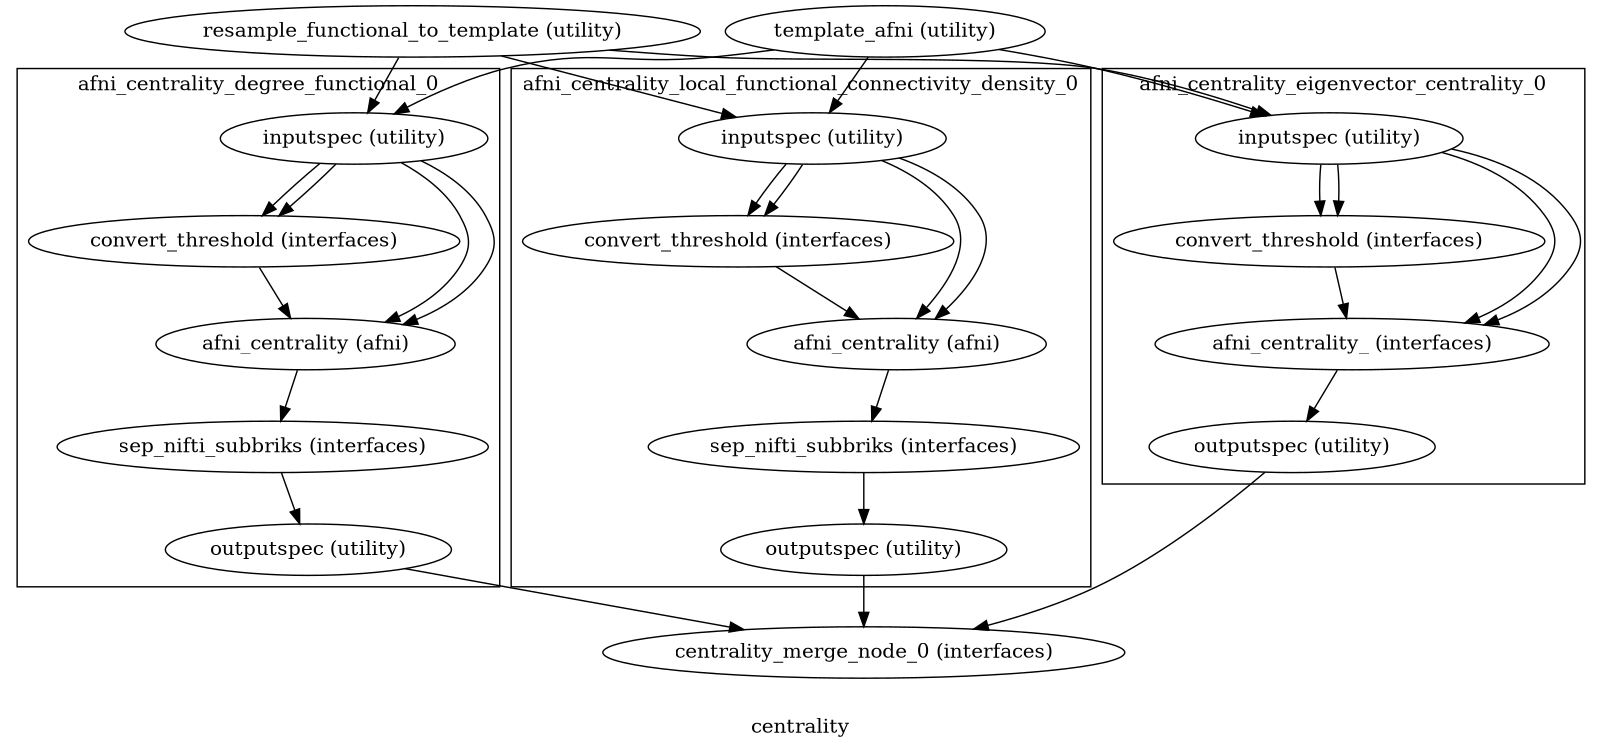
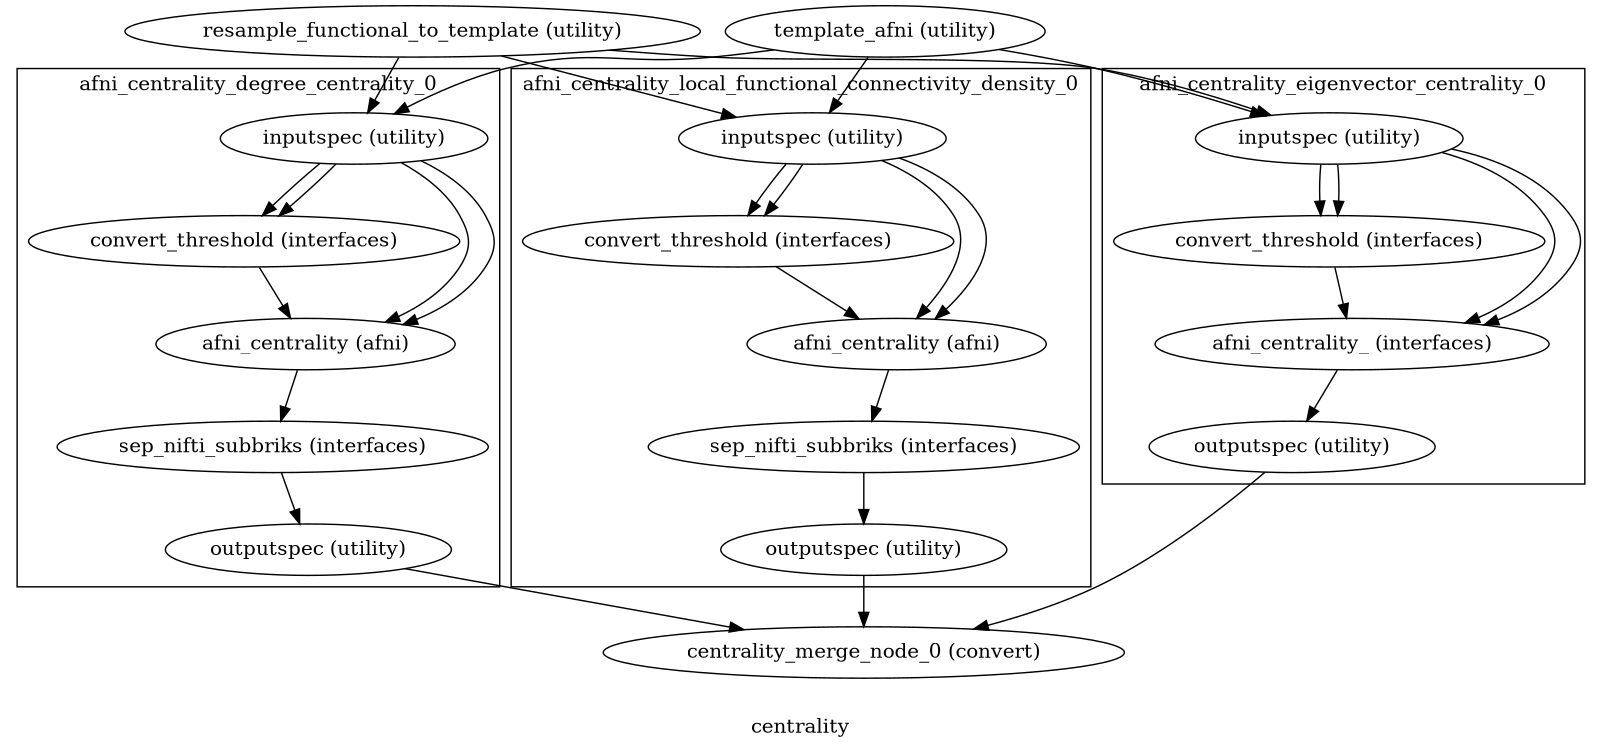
cluster "afni_centrality_degree_functional_0": label "afni_centrality_degree_functional_0" -> "afni_centrality_degree_centrality_0"
node "centrality_merge_node_0 (interfaces)": label "centrality_merge_node_0 (interfaces)" -> "centrality_merge_node_0 (convert)"
